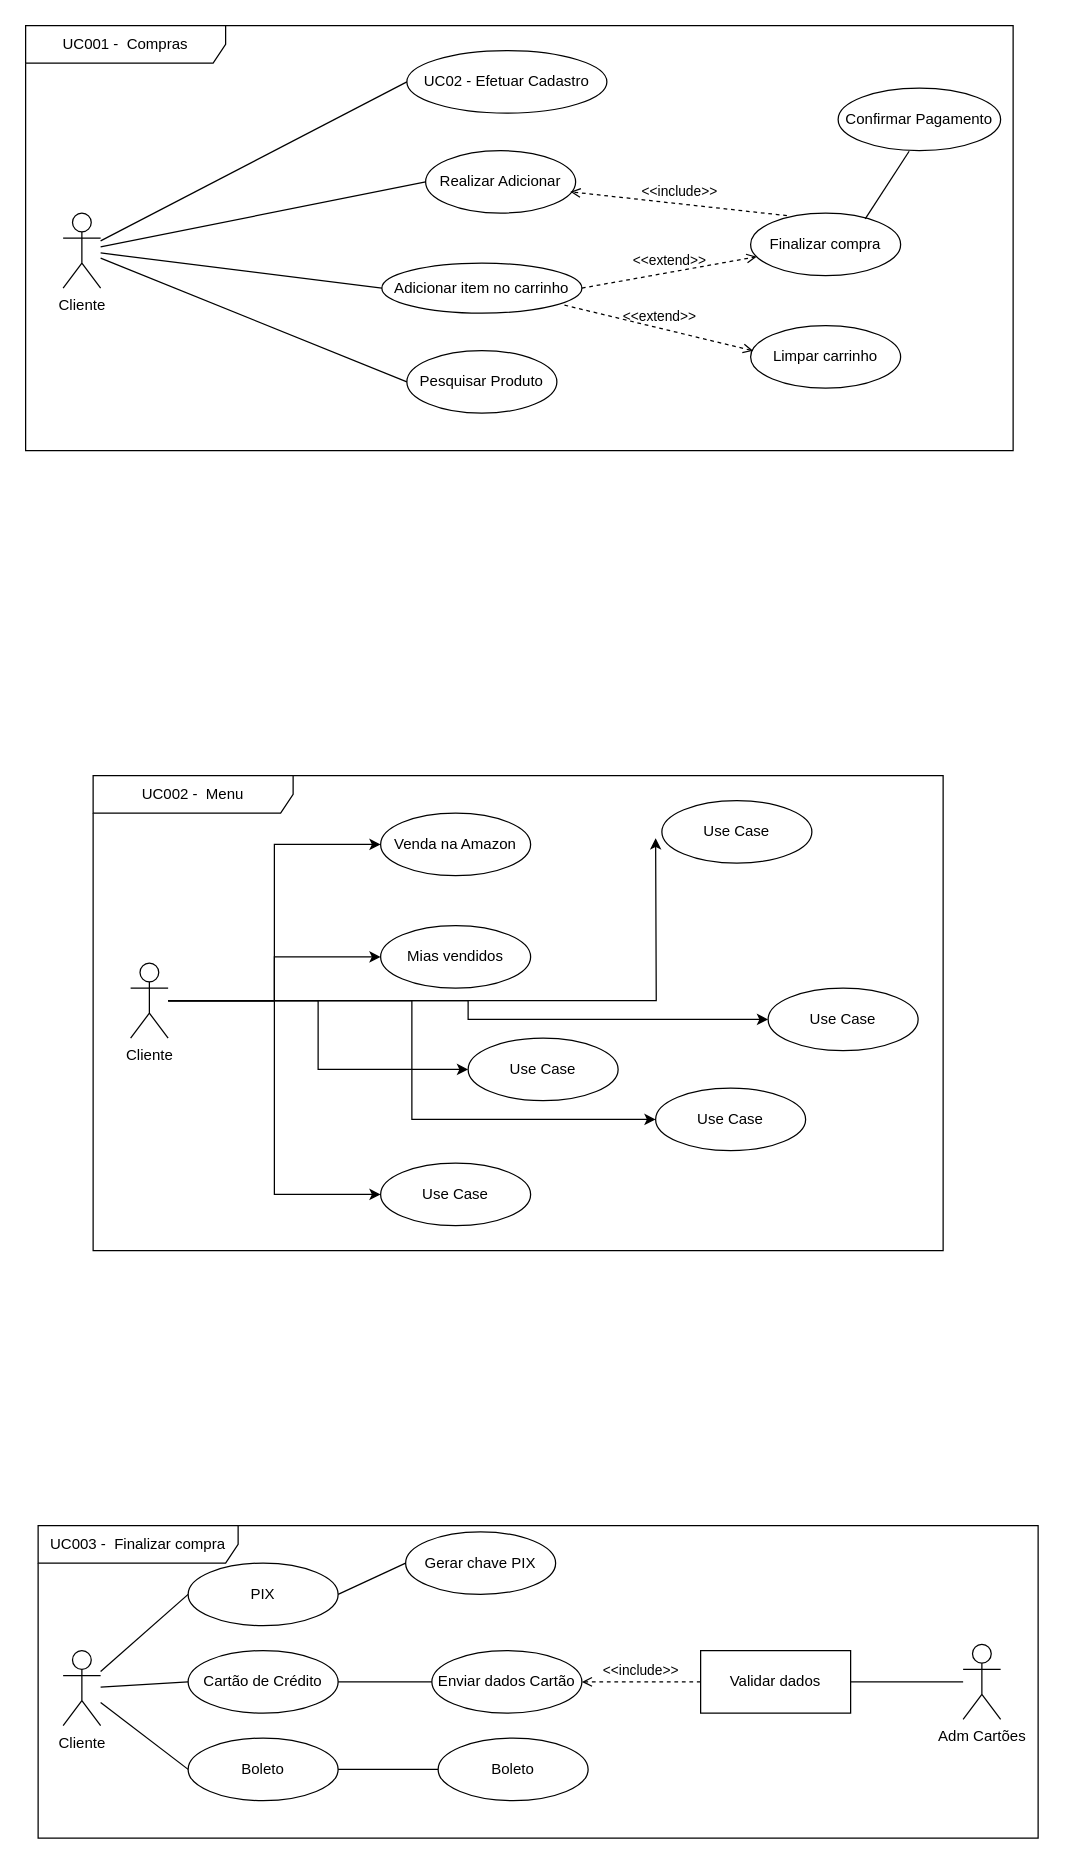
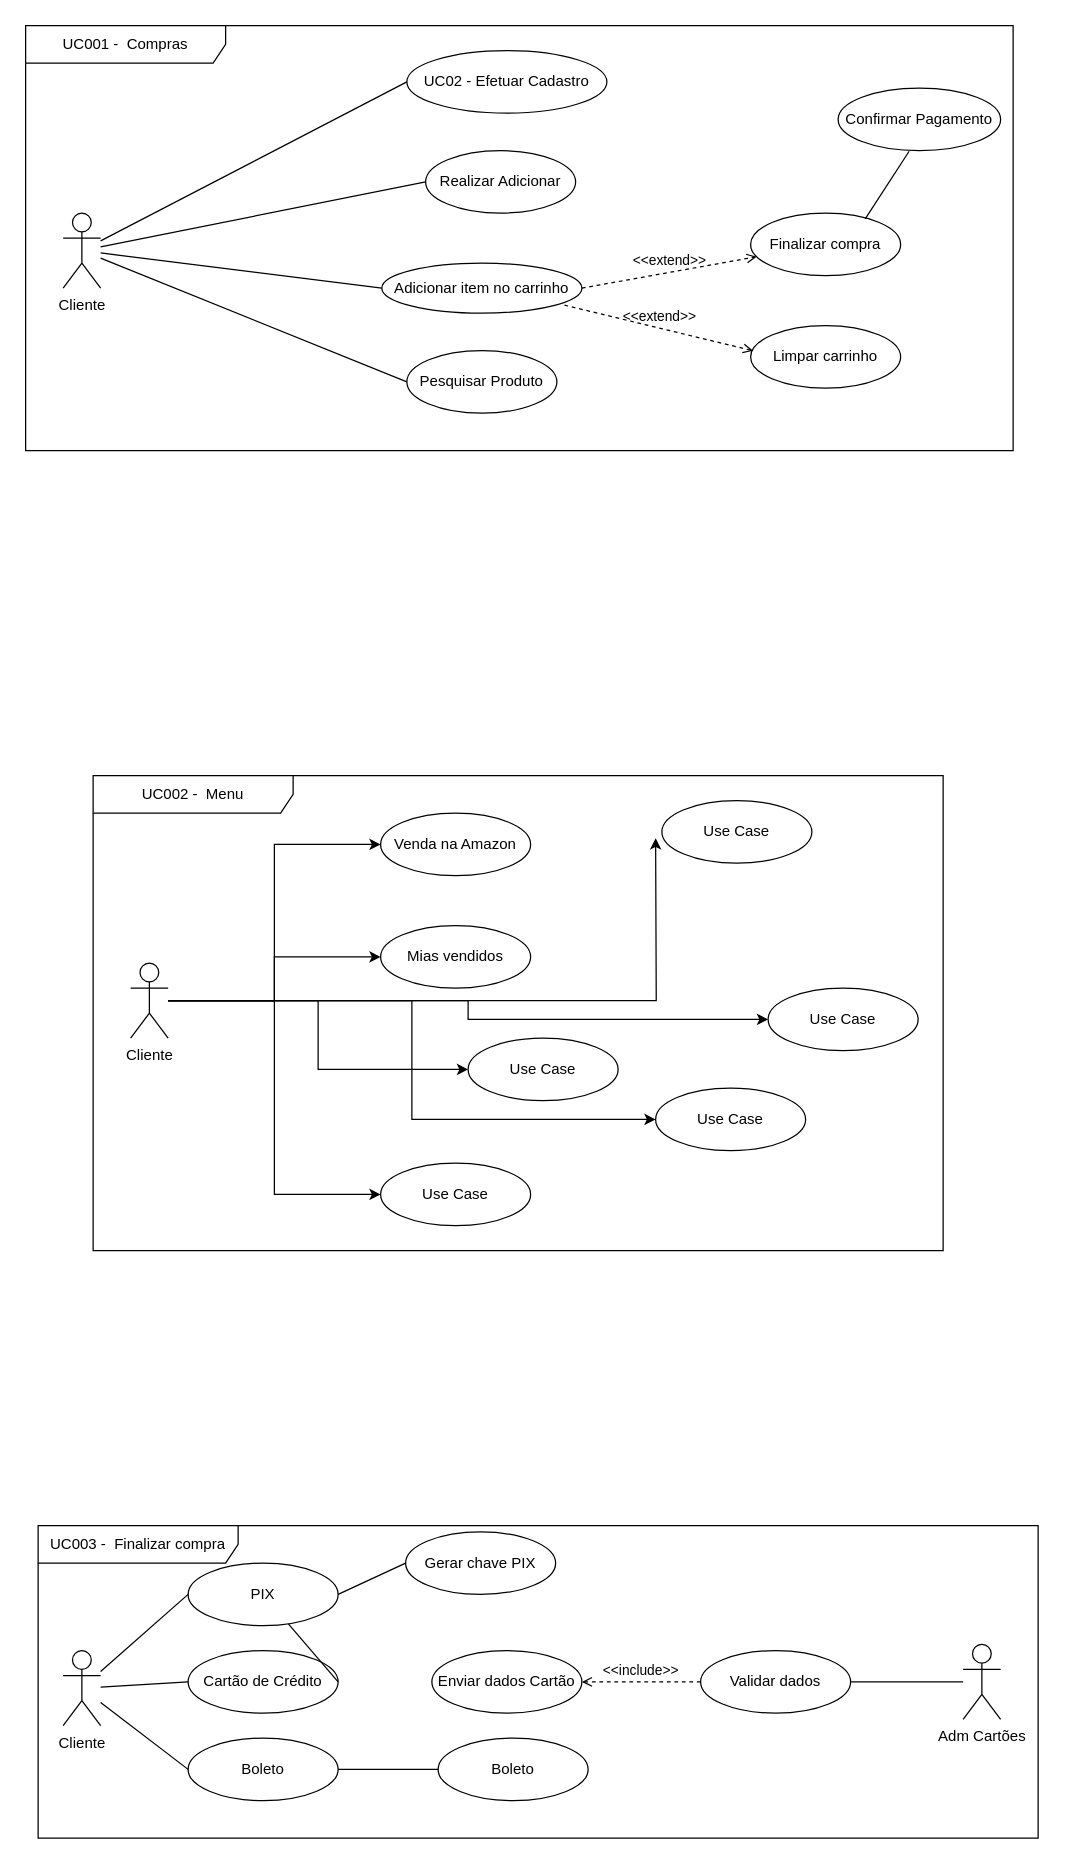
edge "Finalizar compra" -> "Realizar Adicionar": removed, label "<<include>>"
edge "Cartão de Crédito" -- "Enviar dados Cartão": now "Cartão de Crédito" -- "PIX"
node "Validar dados": shape rectangle -> ellipse
